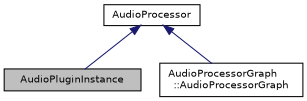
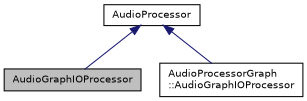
node "AudioPluginInstance": label "AudioPluginInstance" -> "AudioGraphIOProcessor"
node "AudioProcessorGraph ::AudioProcessorGraph": label "AudioProcessorGraph ::AudioProcessorGraph" -> "AudioProcessorGraph ::AudioGraphIOProcessor"
